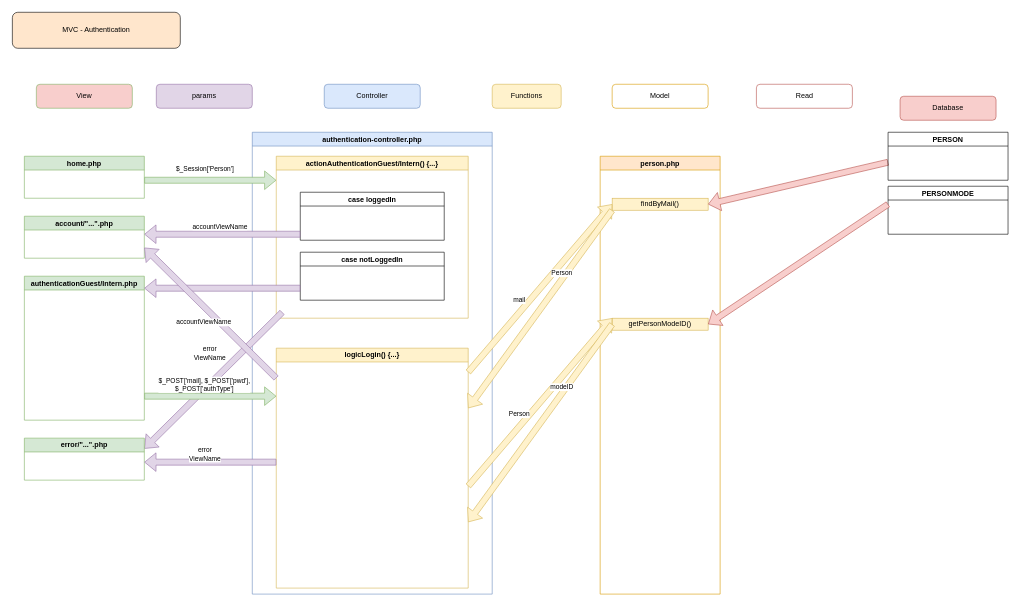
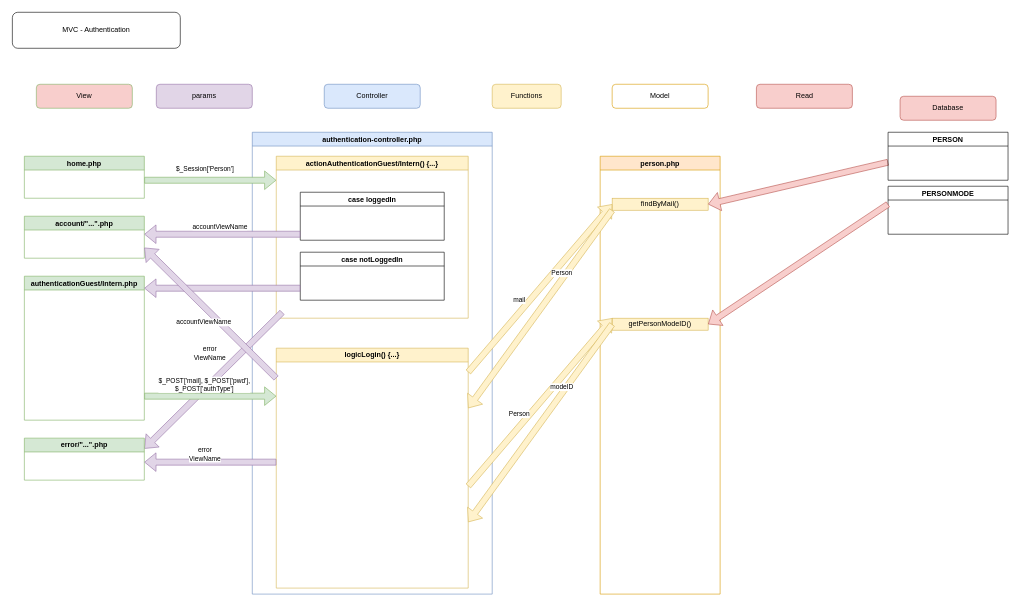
node "MVC - Authentication": fillcolor #ffe6cc -> #ffffff
node "Read": fillcolor #ffffff -> #f8cecc
